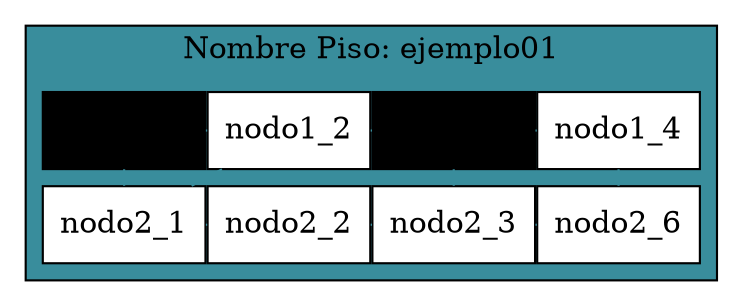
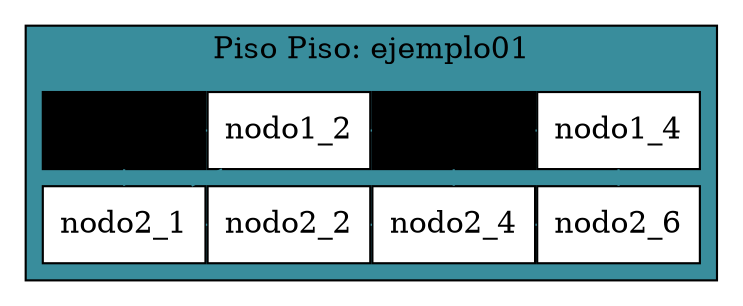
cluster "Nombre Piso: ejemplo01": label "Nombre Piso: ejemplo01" -> "Piso Piso: ejemplo01"
node "nodo2_3": label "nodo2_3" -> "nodo2_4"
